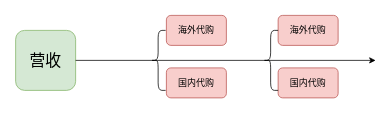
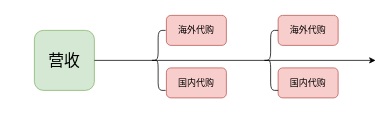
node "营收": moved (45, 60) -> (64, 60)
